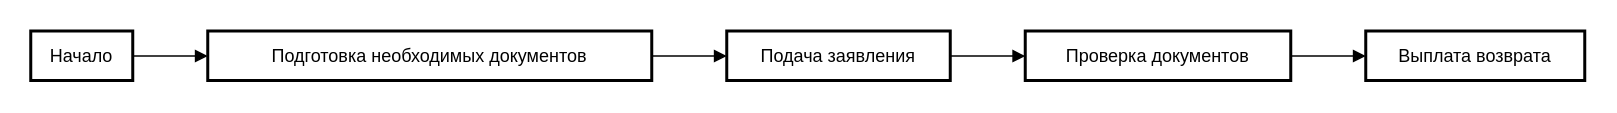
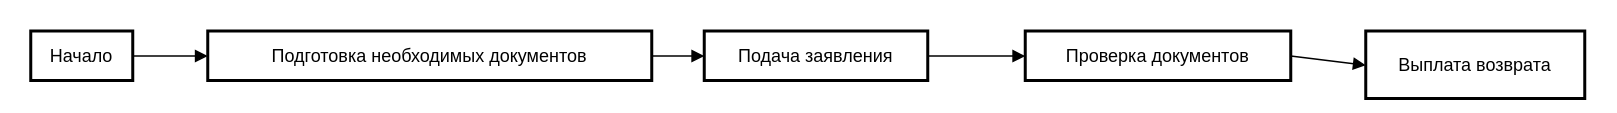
node "Подача заявления": moved (839, 56) -> (816, 56)
node "Выплата возврата": size 219x50 -> 219x68
